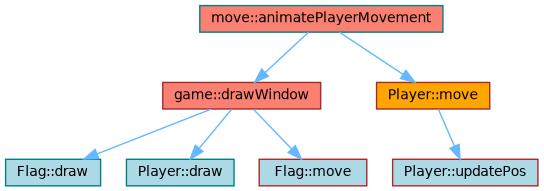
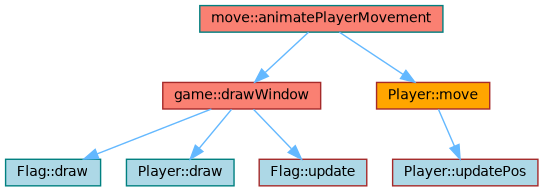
node "Flag::move": label "Flag::move" -> "Flag::update"
